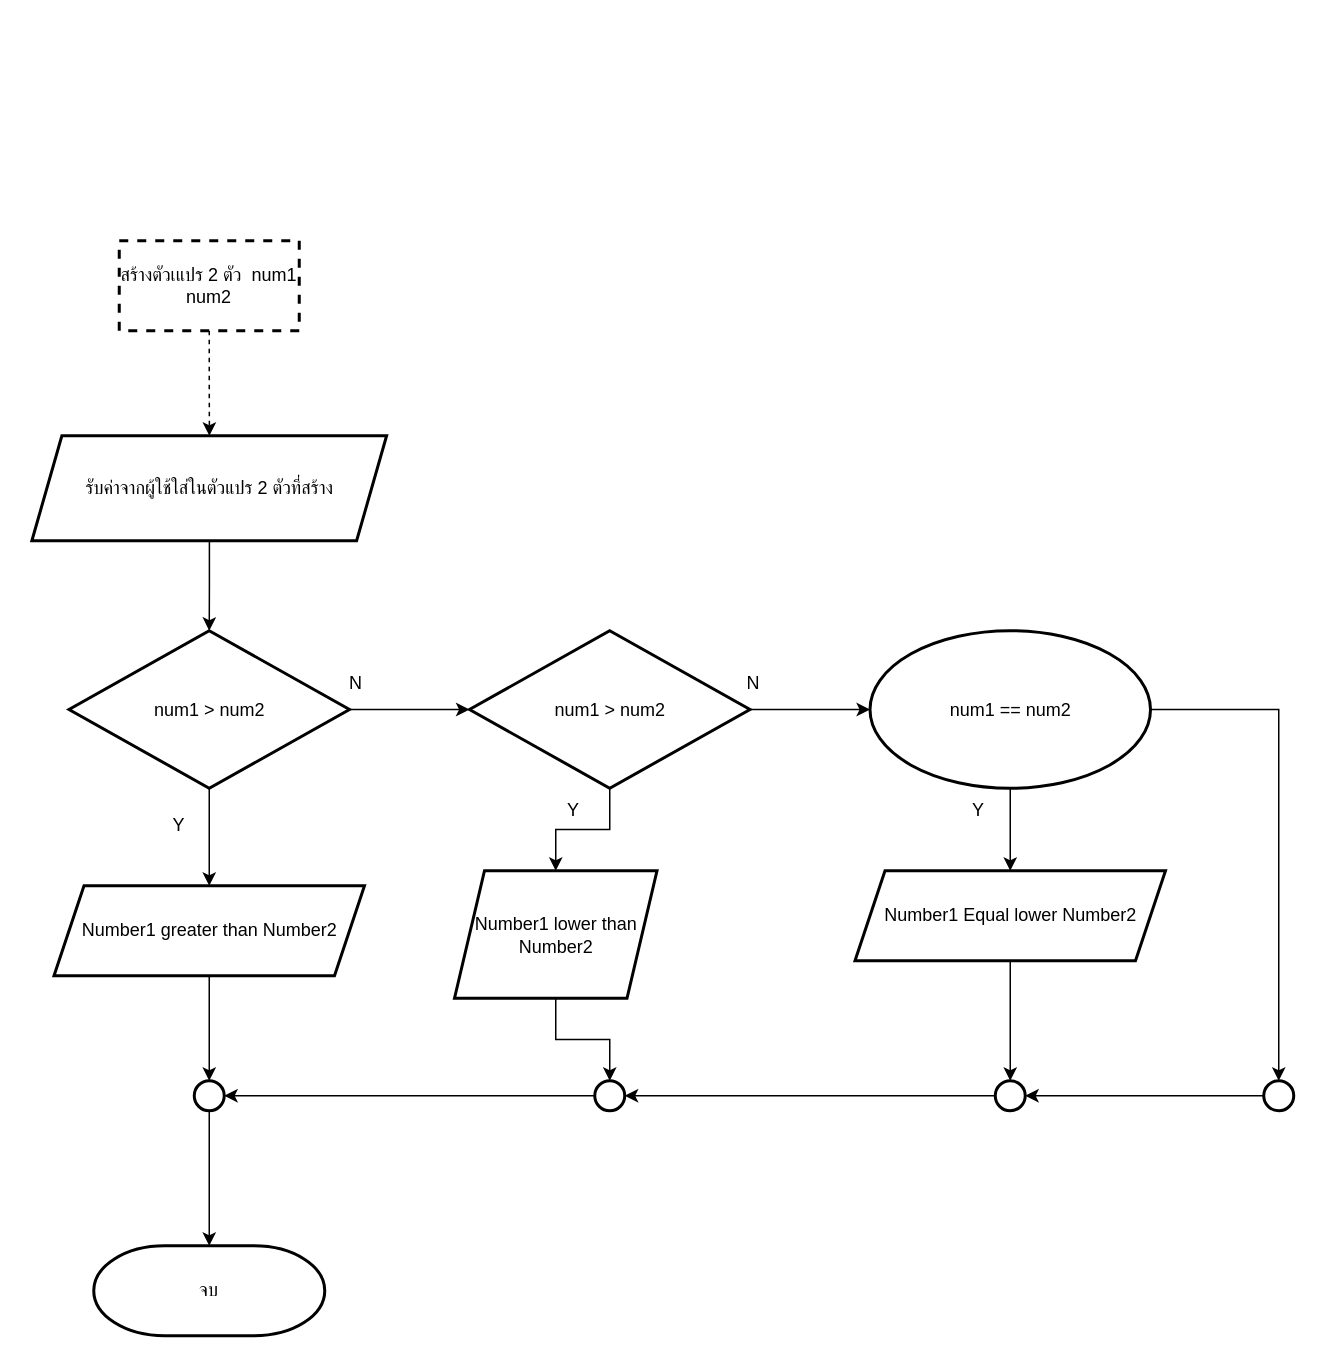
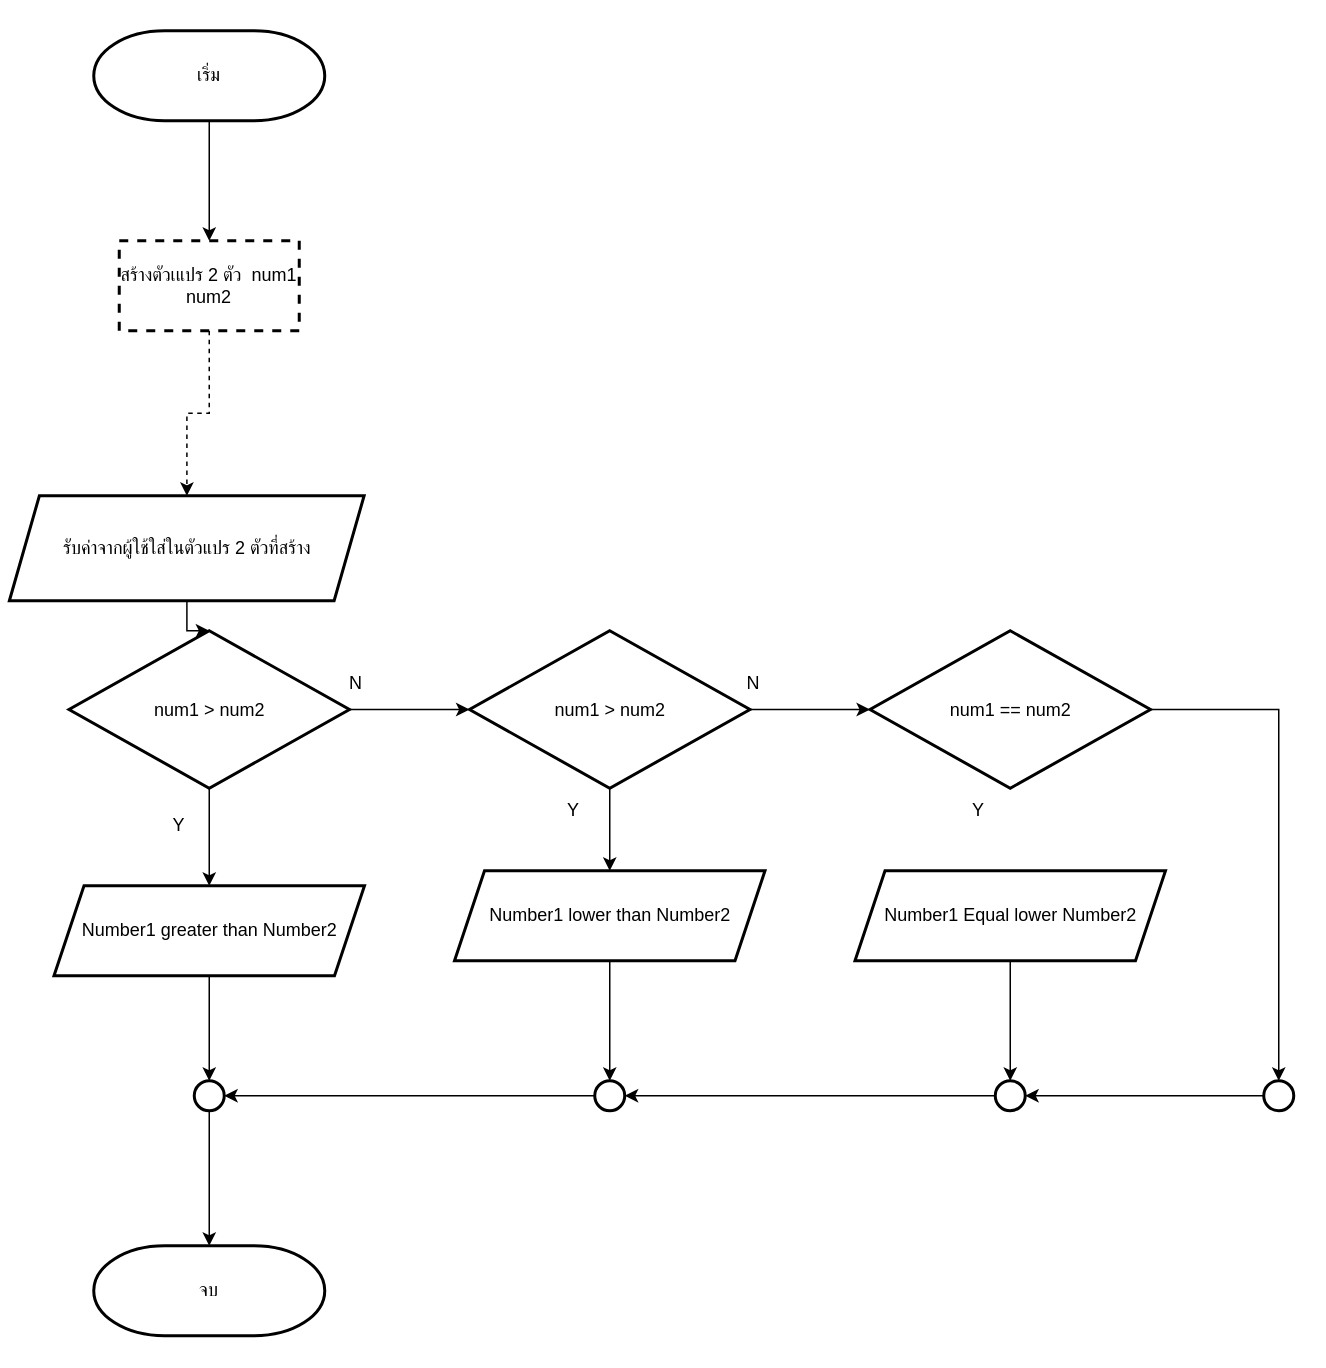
node "เริ่ม": added
edge "เริ่ม" -> "สร้างตัวเแปร 2 ตัว num1 num2": added
node "รับค่าจากผู้ใช้ใส่ในตัวแปร 2 ตัวที่สร้าง": moved (209, 488) -> (187, 548)
node "num1 == num2": shape ellipse -> diamond
edge "num1 == num2" -> "Number1 Equal lower Number2": removed
node "Number1 lower than Number2": size 203x128 -> 311x90
